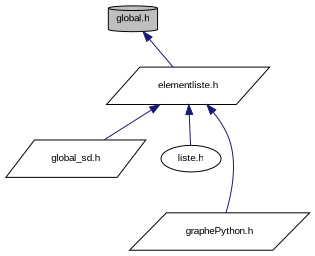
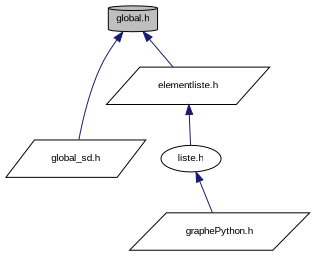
edge "global_sd.h" -> "elementliste.h": now "global_sd.h" -> "global.h"
edge "graphePython.h" -> "elementliste.h": now "graphePython.h" -> "liste.h"
